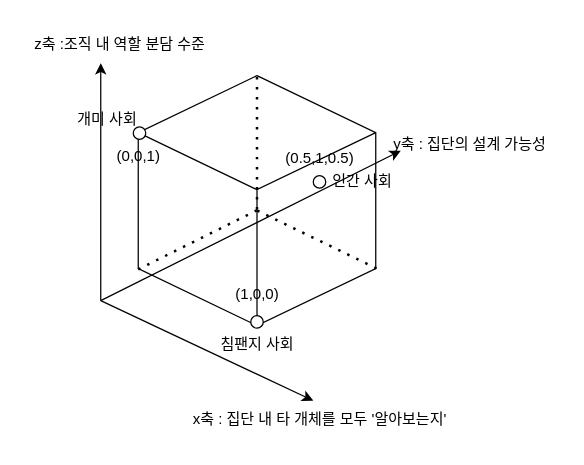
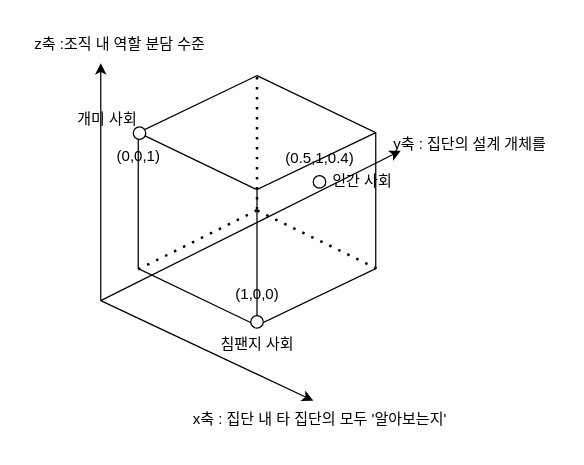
node "y축 : 집단의 설계 가능성": label "y축 : 집단의 설계 가능성" -> "y축 : 집단의 설계 개체를"
node "(0.5,1,0.5)": label "(0.5,1,0.5)" -> "(0.5,1,0.4)"
node "x축 : 집단 내 타 개체를 모두 '알아보는지'": label "x축 : 집단 내 타 개체를 모두 '알아보는지'" -> "x축 : 집단 내 타 집단의 모두 '알아보는지'"
